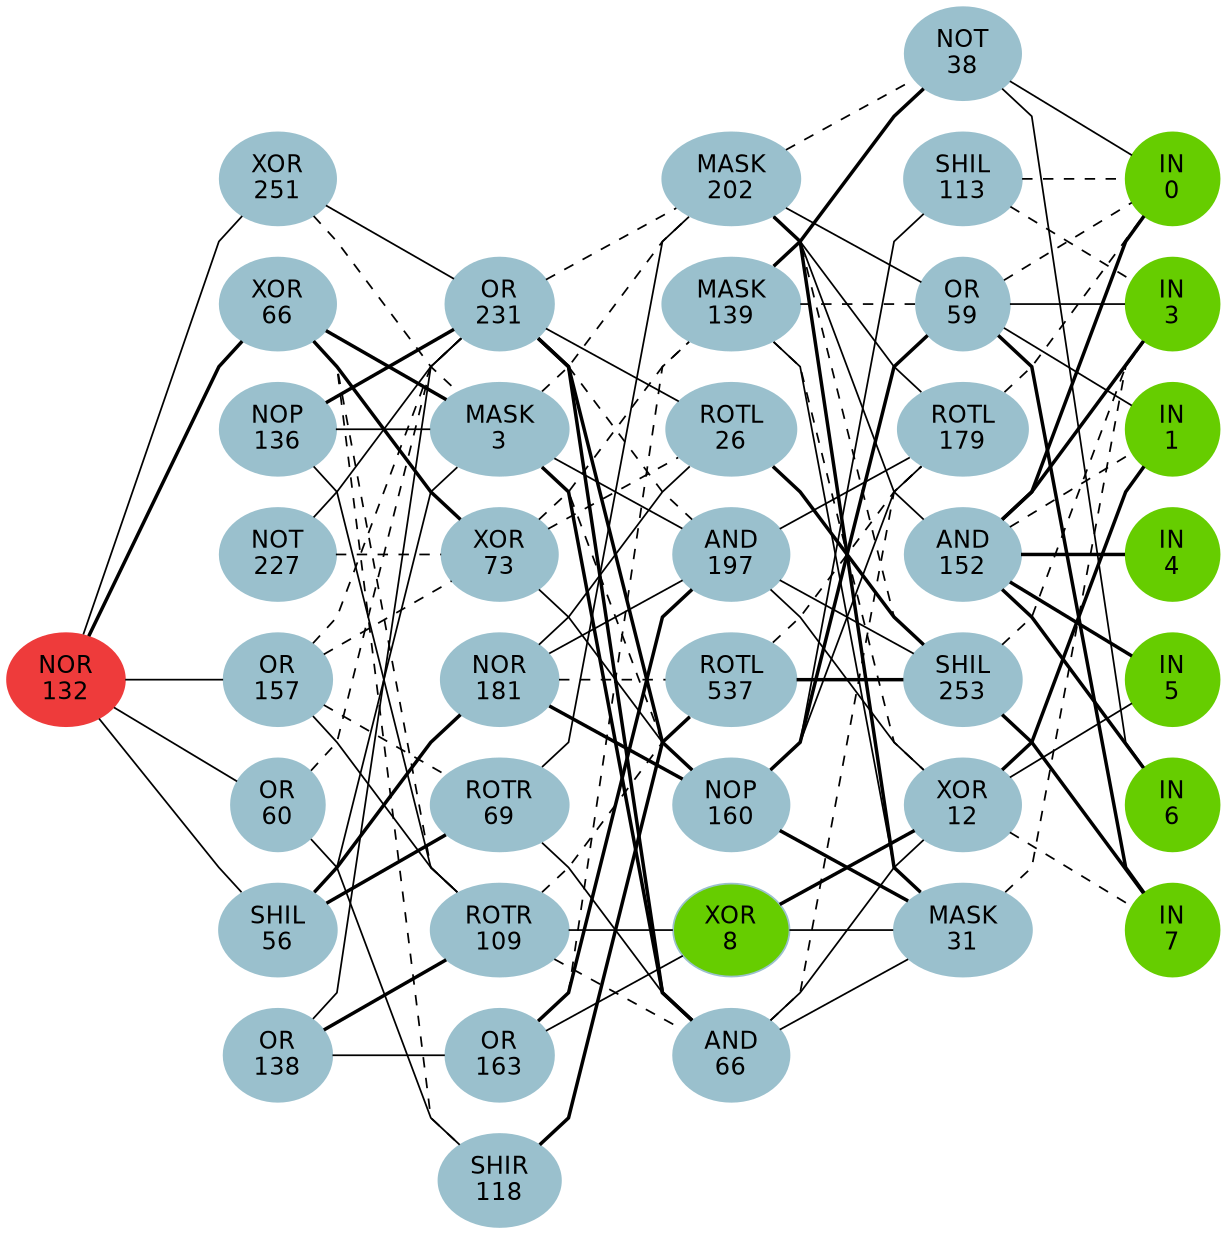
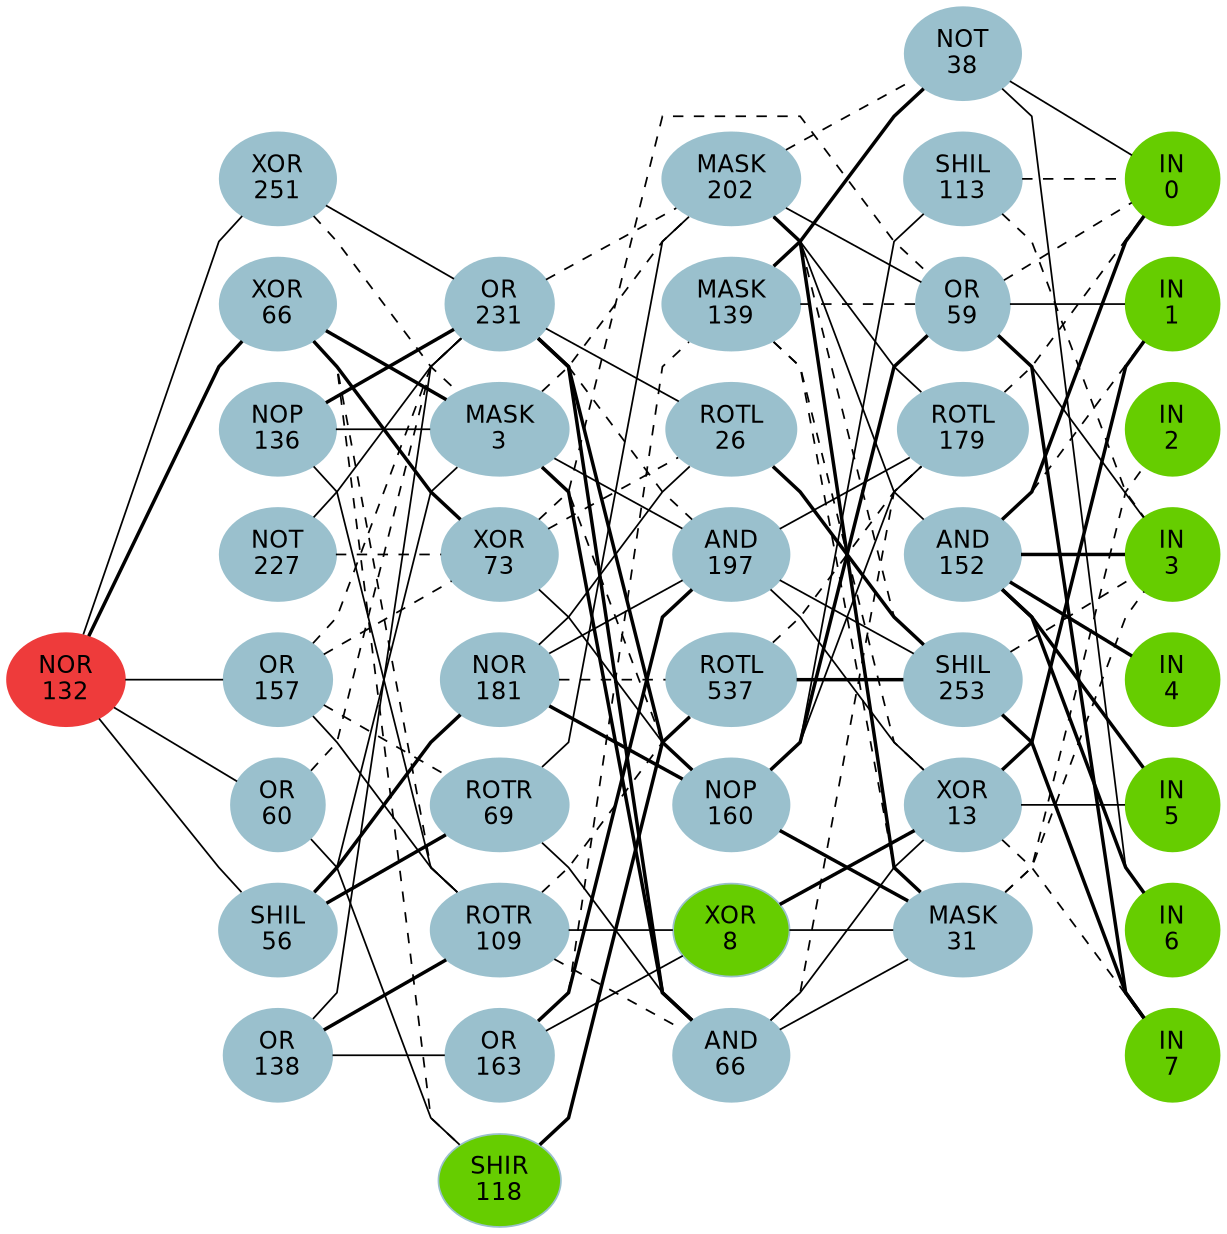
node "IN 2": added
edge "MASK 139" -- "XOR 73": now "OR 59" -- "XOR 73"
edge "MASK 139" -- "MASK 31": style solid -> dashed
node "XOR 12": label "XOR 12" -> "XOR 13"
node "SHIR 118": fillcolor lightblue3 -> chartreuse3
